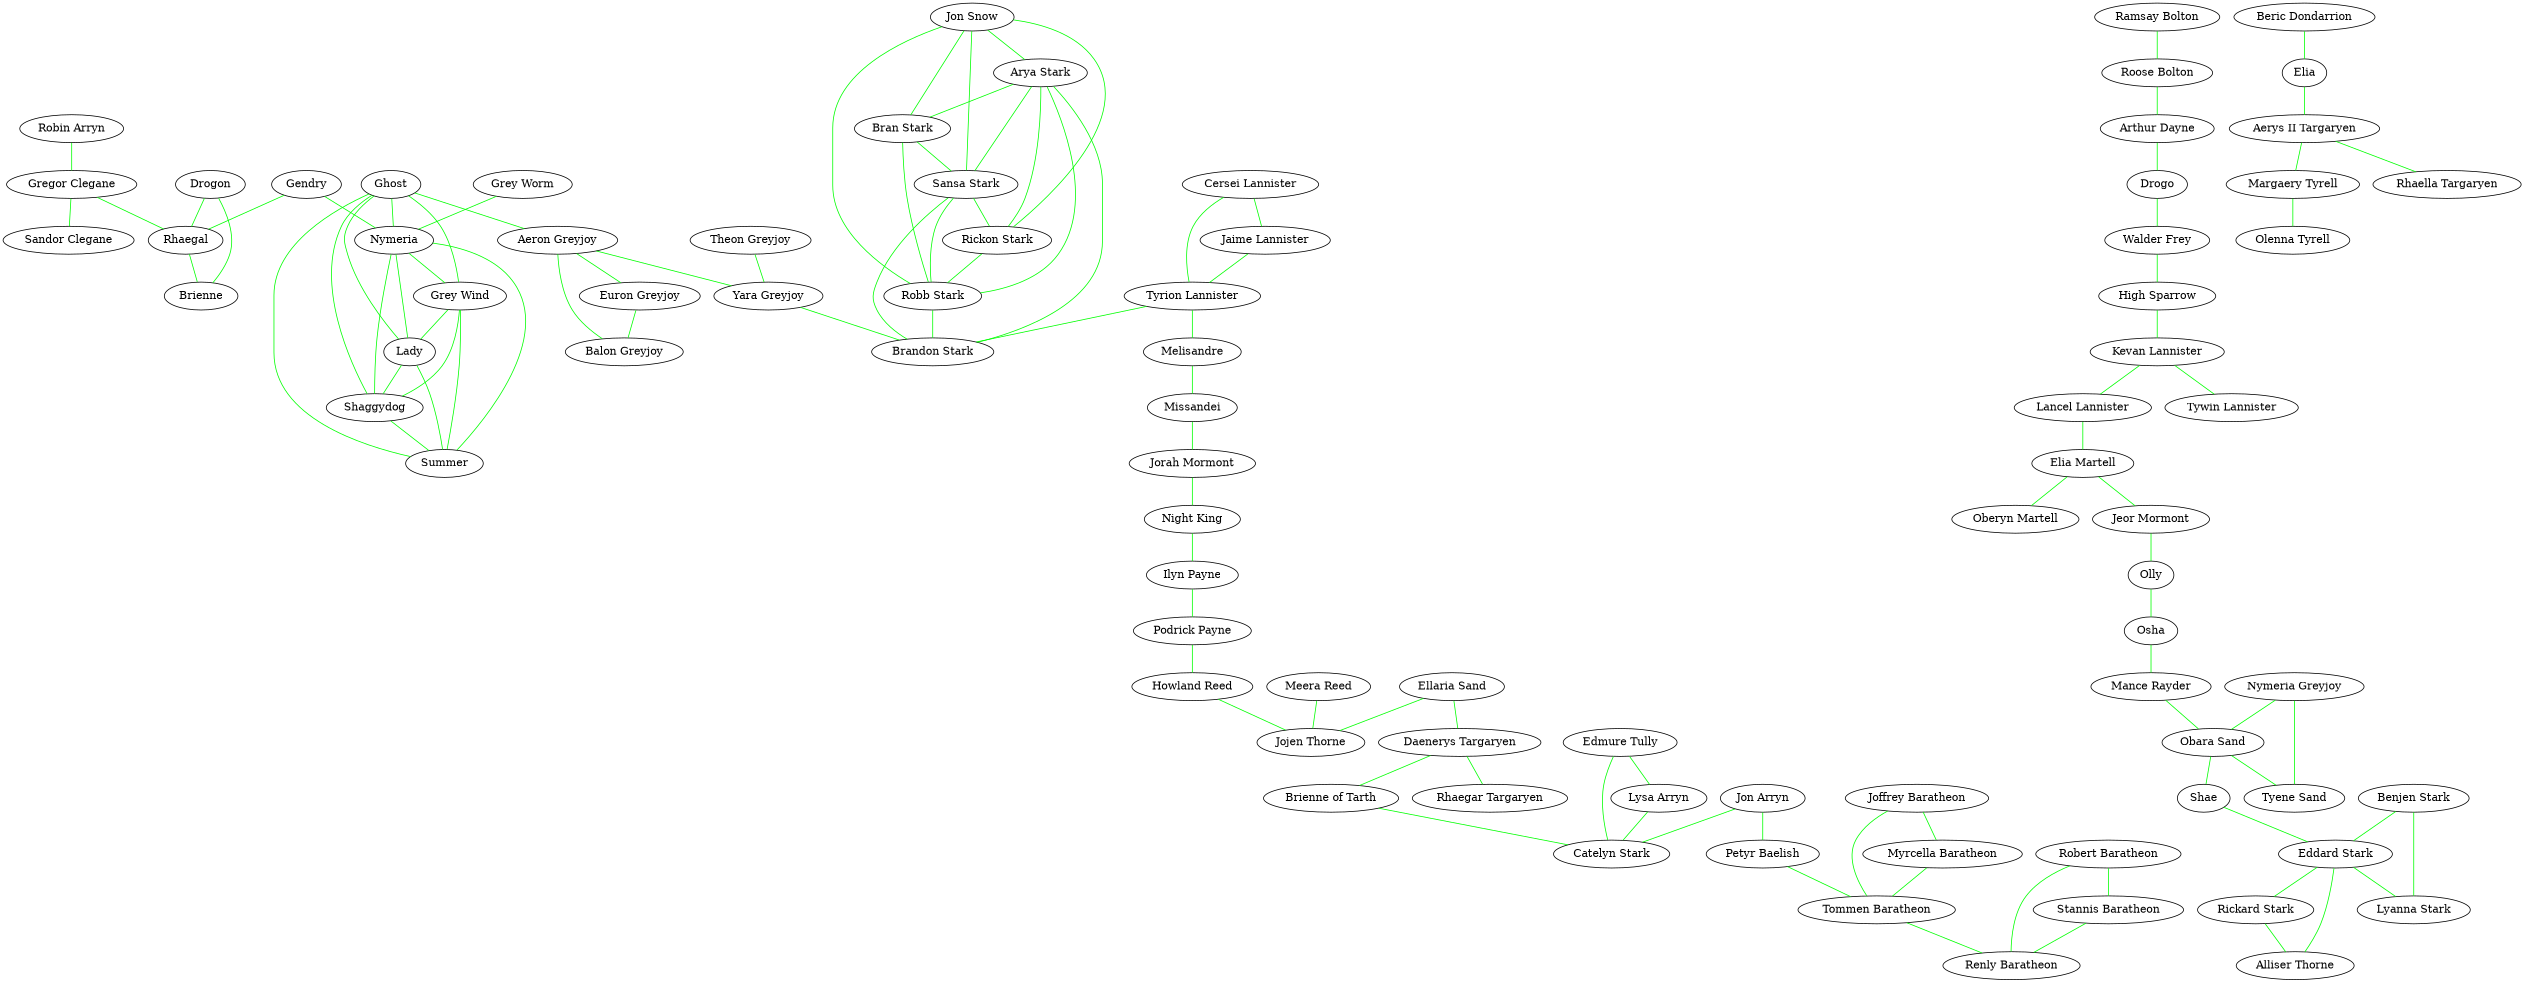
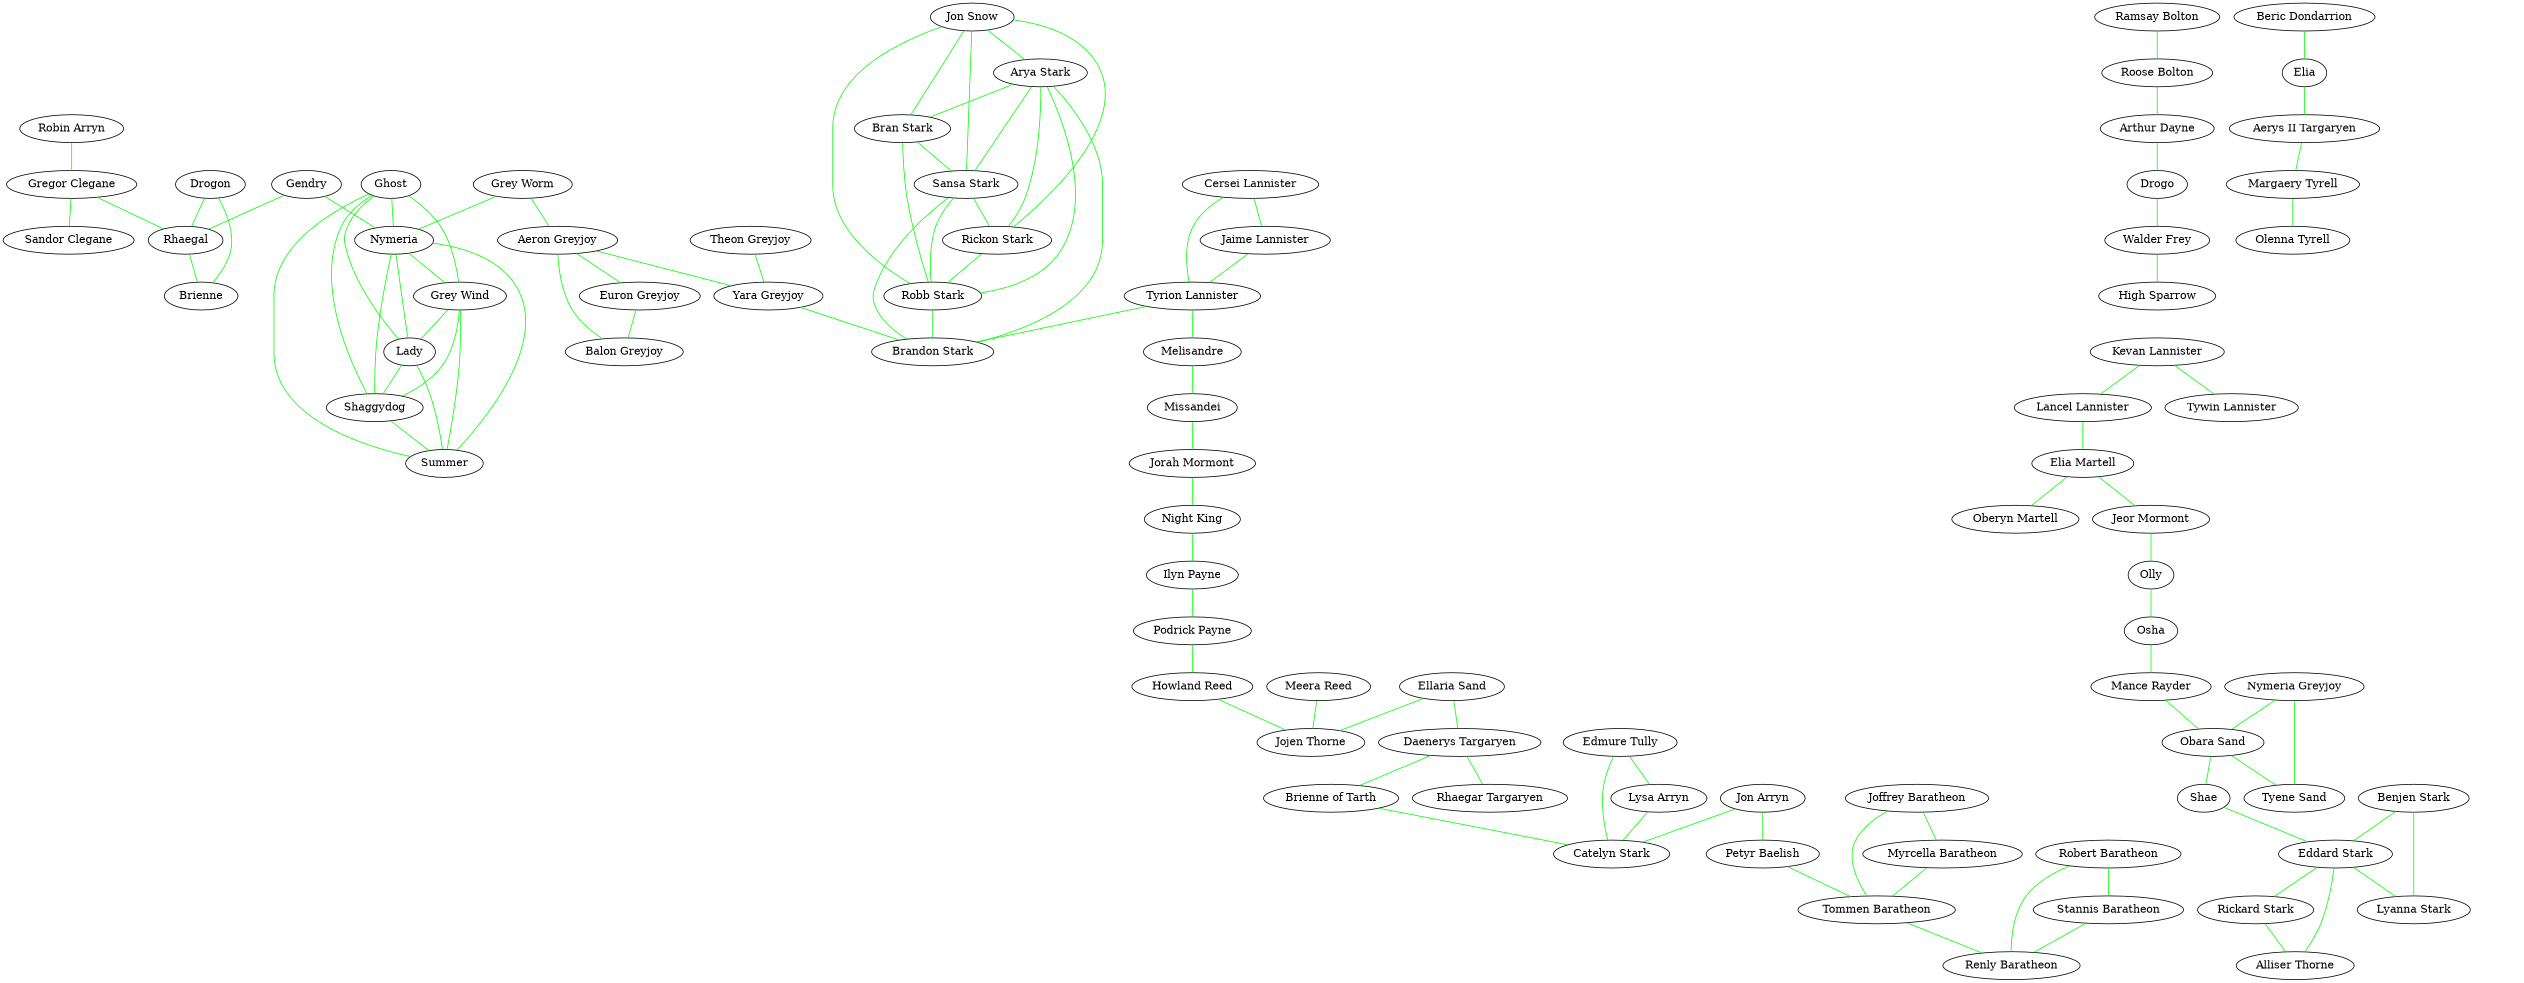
node "Rhaella Targaryen": removed
edge "Ghost" -- "Aeron Greyjoy": now "Grey Worm" -- "Aeron Greyjoy"
edge "High Sparrow" -- "Kevan Lannister": removed
